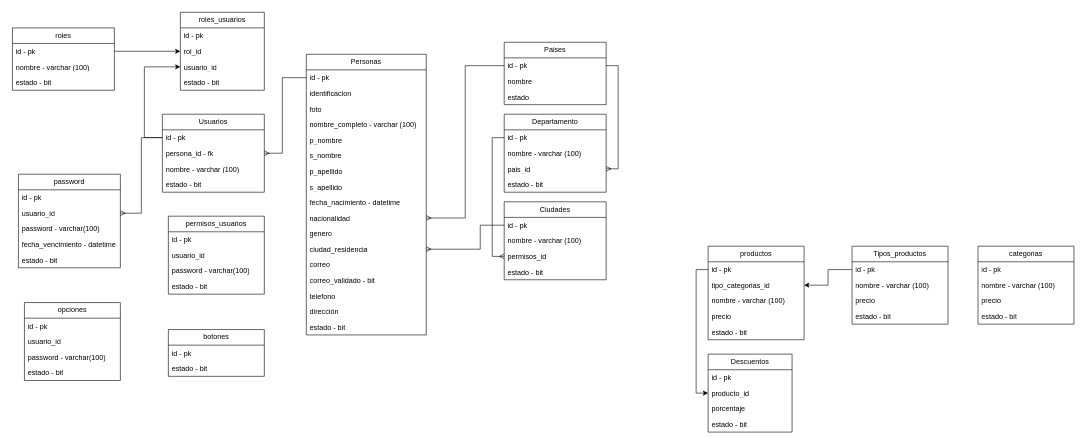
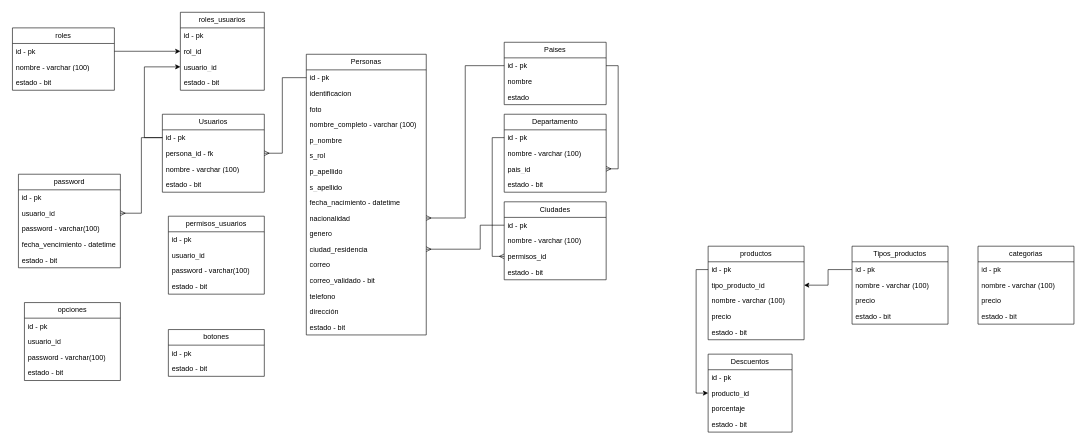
node "s_nombre": label "s_nombre" -> "s_rol"
node "tipo_categorias_id": label "tipo_categorias_id" -> "tipo_producto_id"
